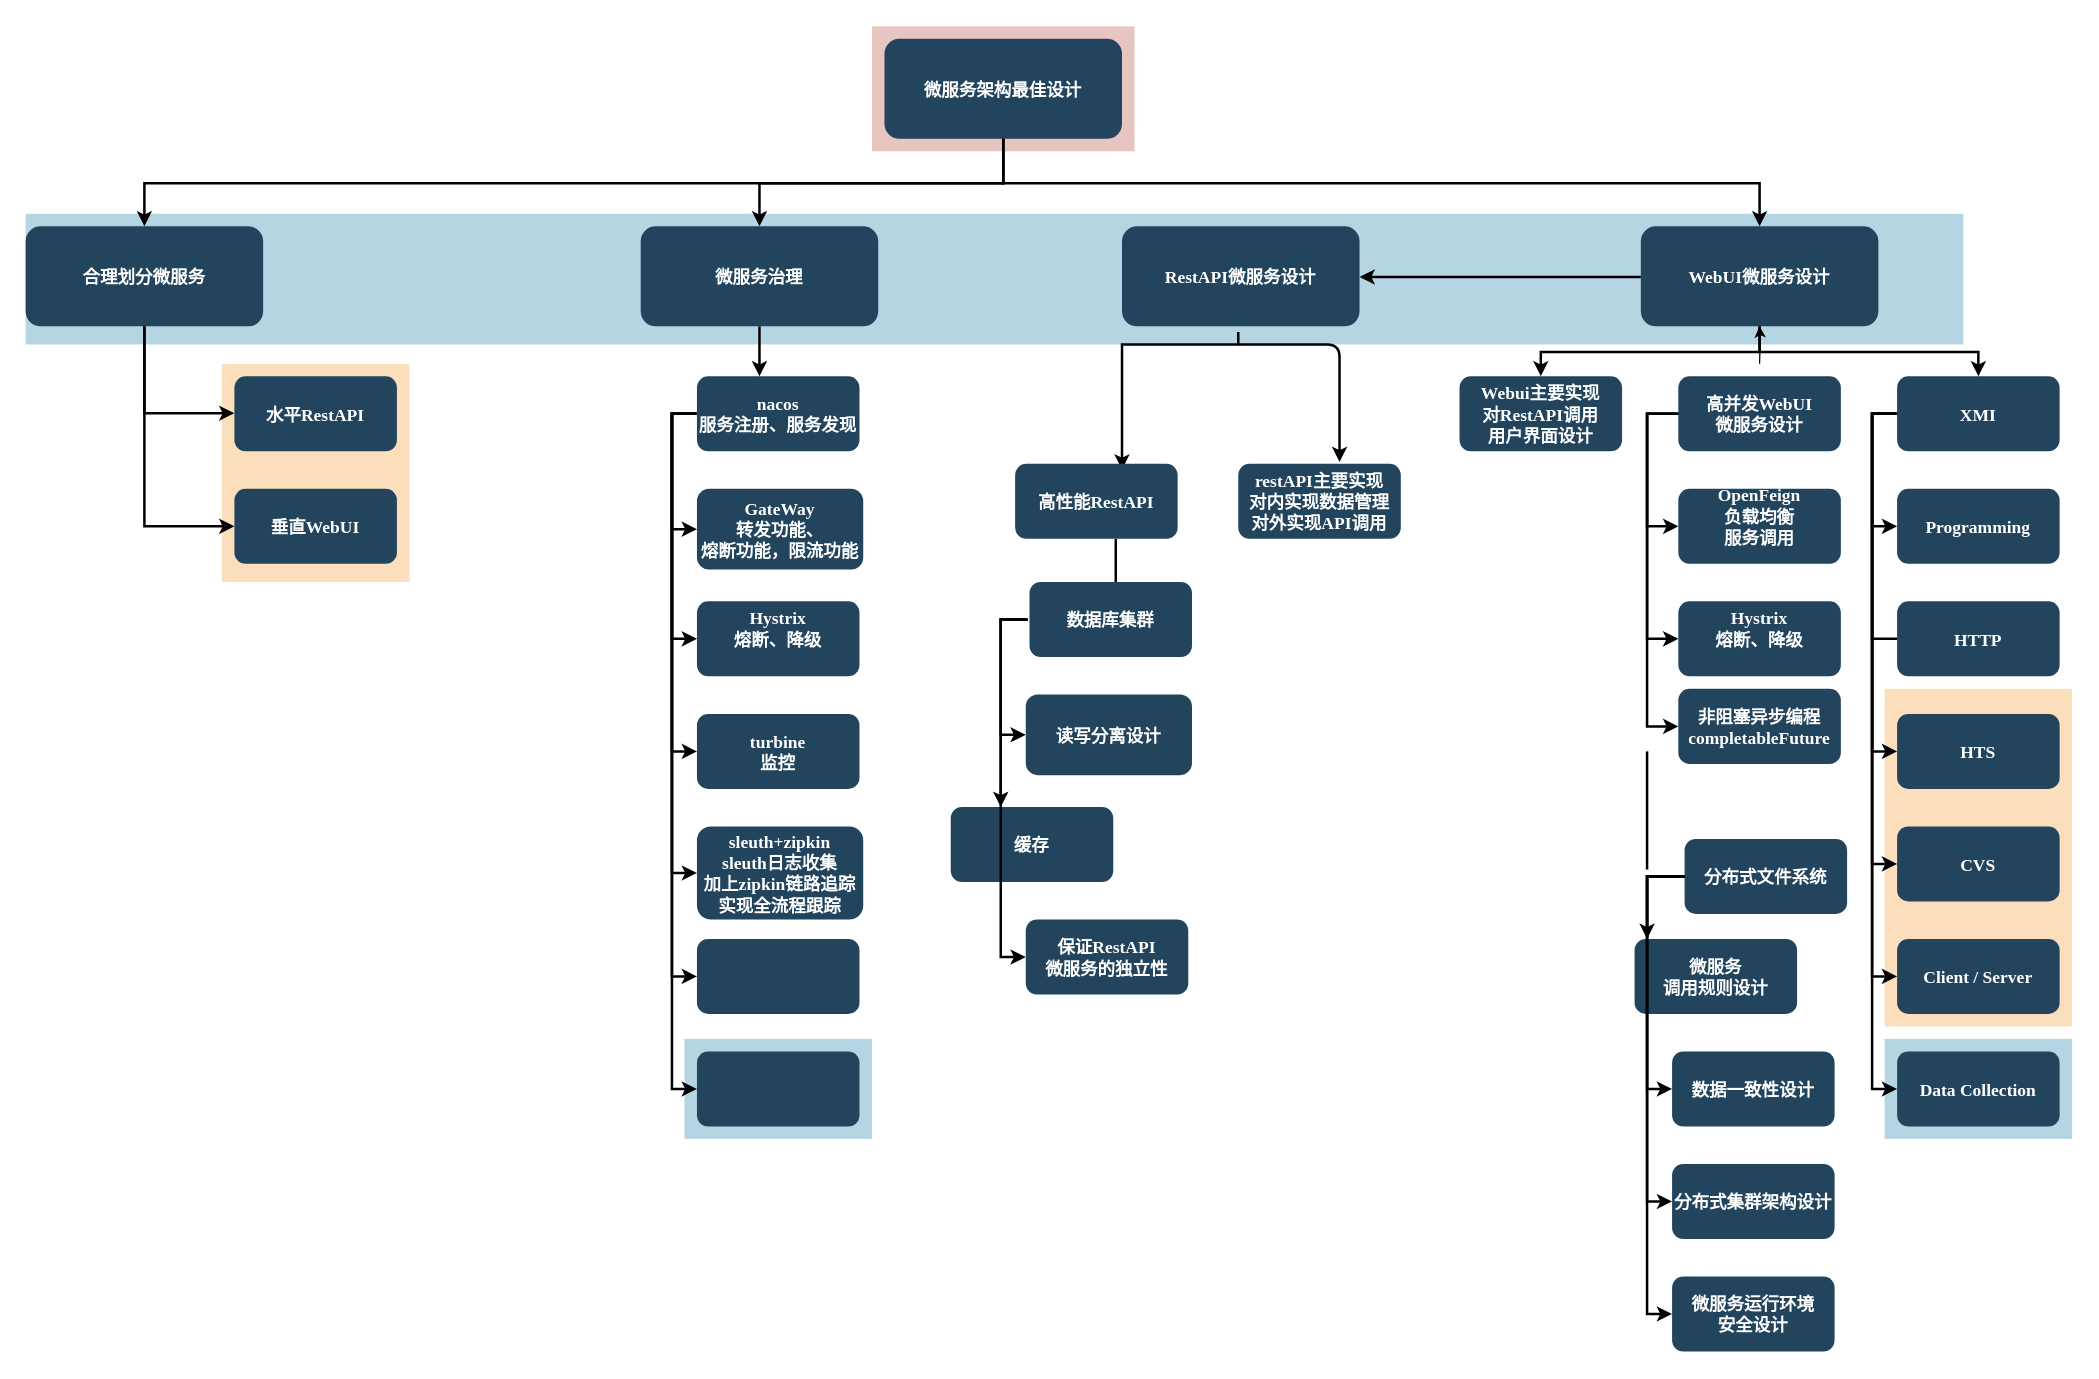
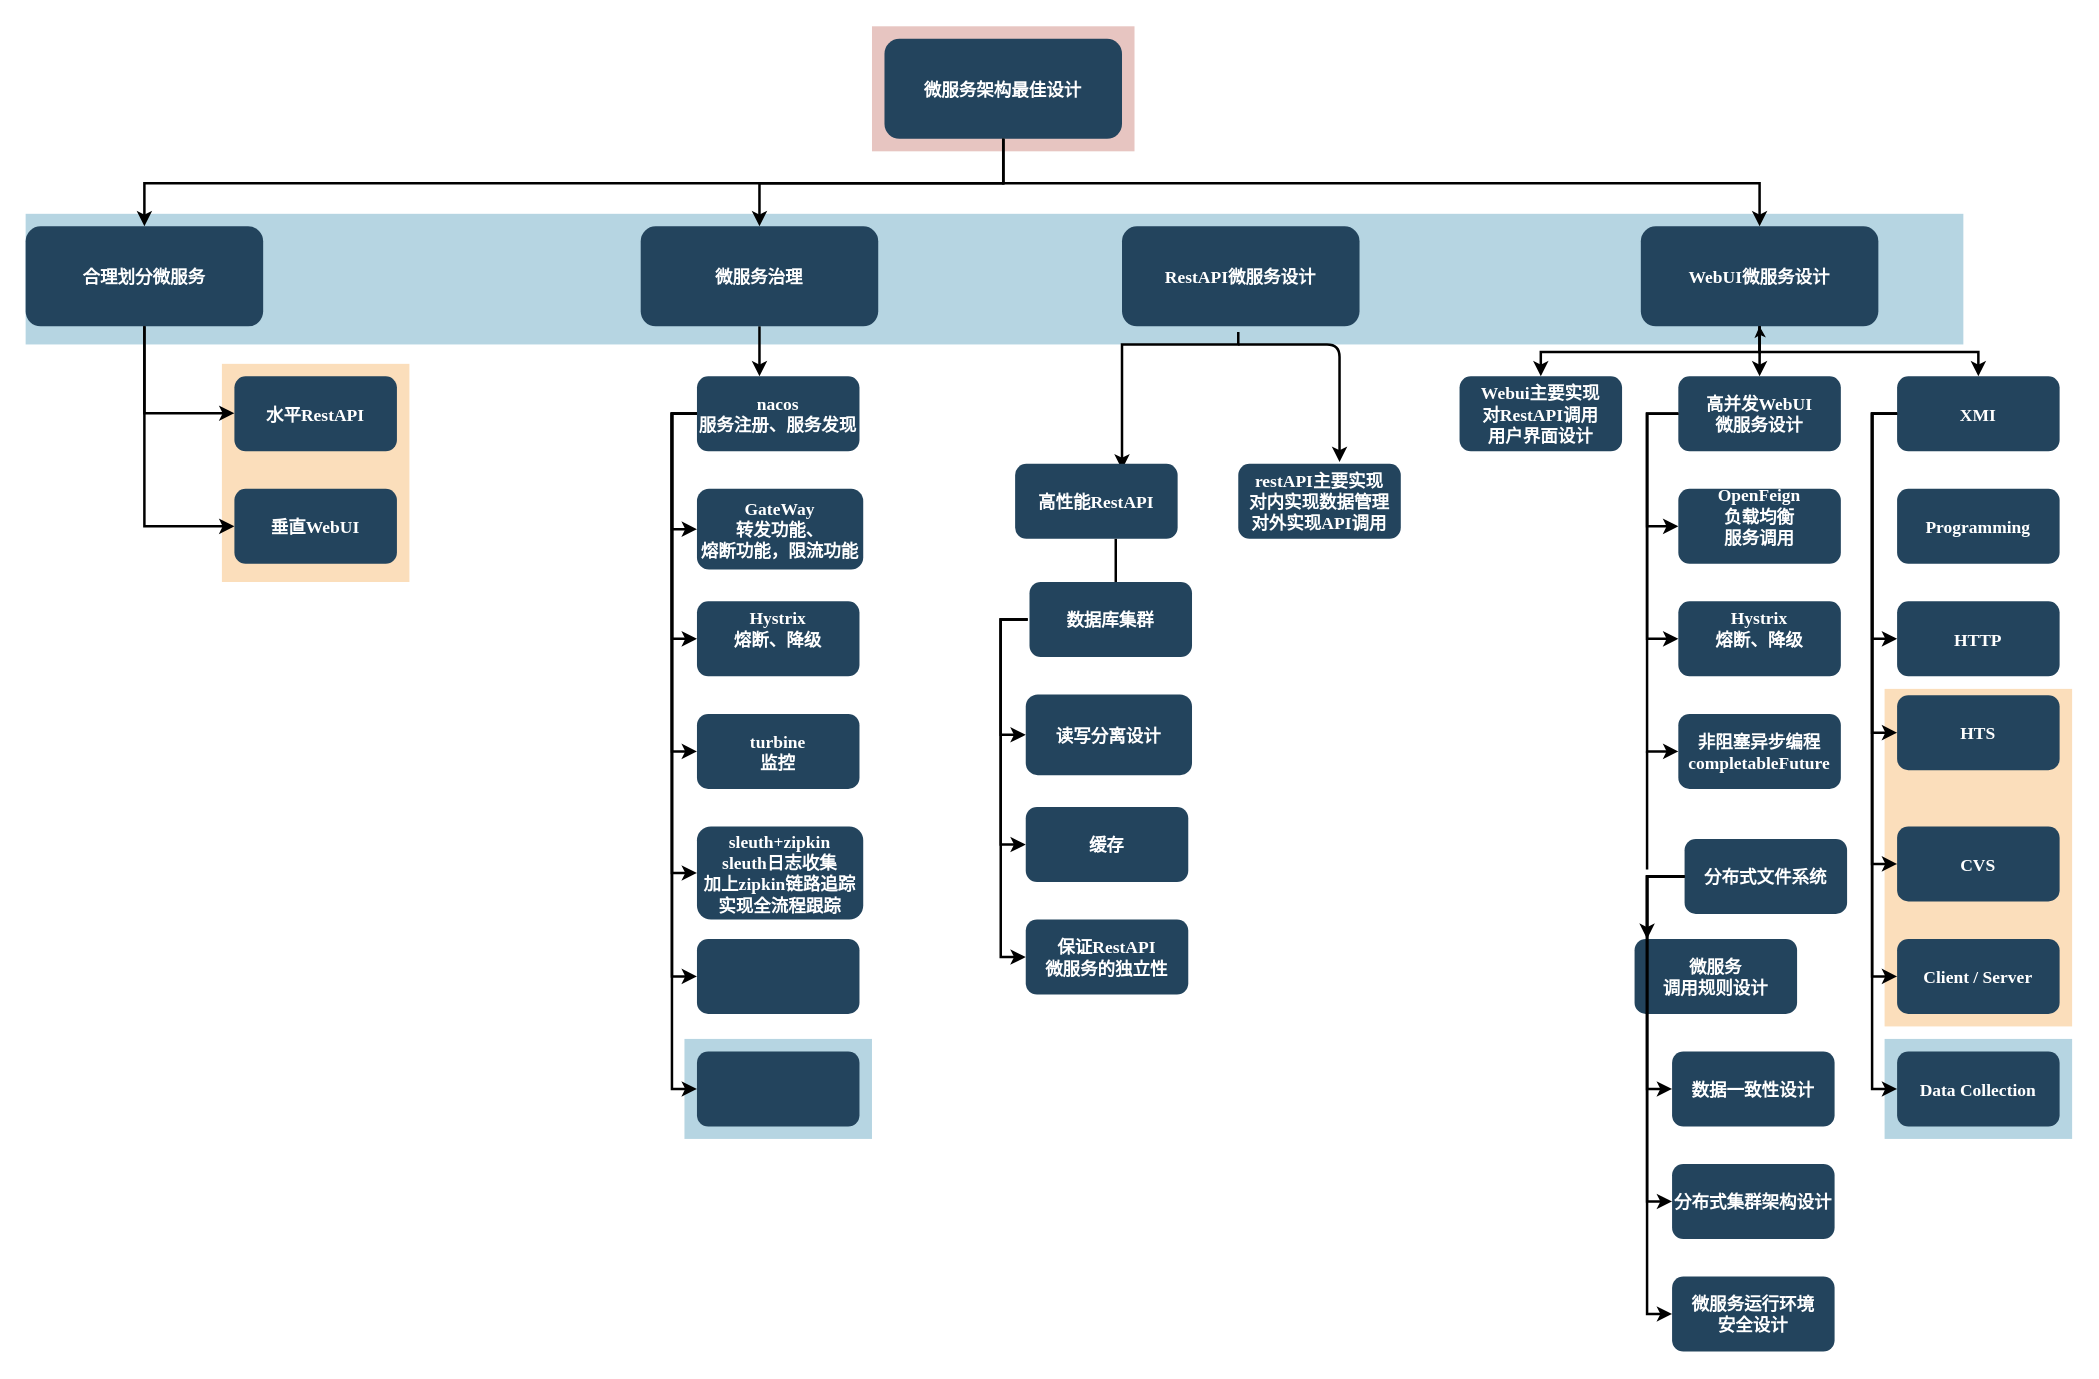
edge "WebUI微服务设计" -> "RestAPI微服务设计": now "WebUI微服务设计" -> "高并发WebUI 微服务设计"
edge "XMI" -> "Programming": removed
edge "XMI" -- "HTTP": arrowhead none -> classic
node "非阻塞异步编程 completableFuture": moved (1759, 726) -> (1759, 751)
node "HTS": moved (1978, 751) -> (1978, 733)
node "缓存": moved (1032, 844) -> (1107, 844)
